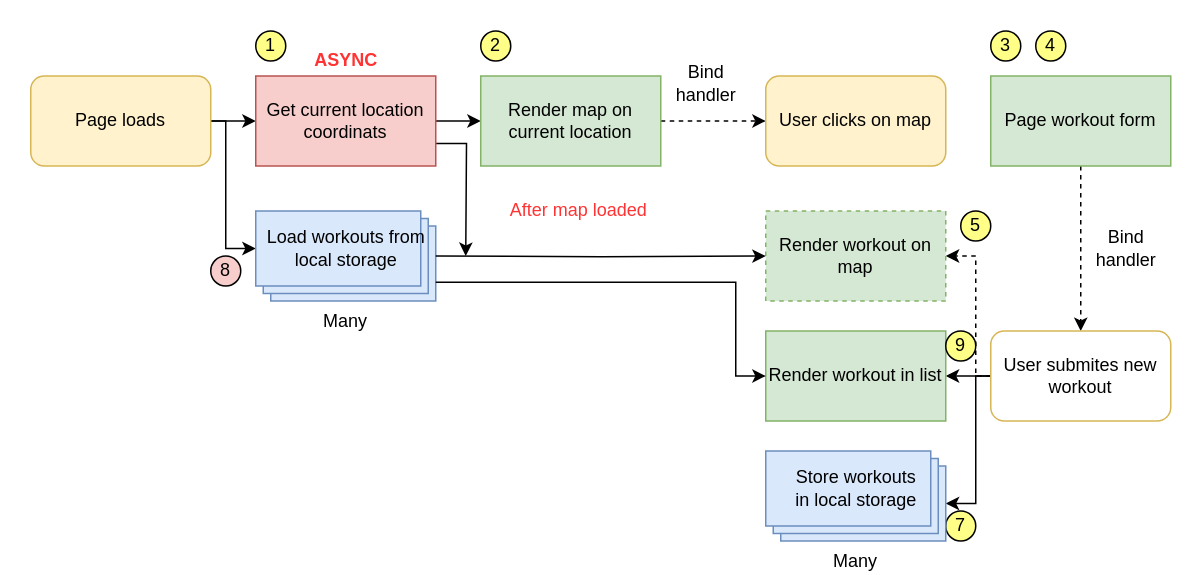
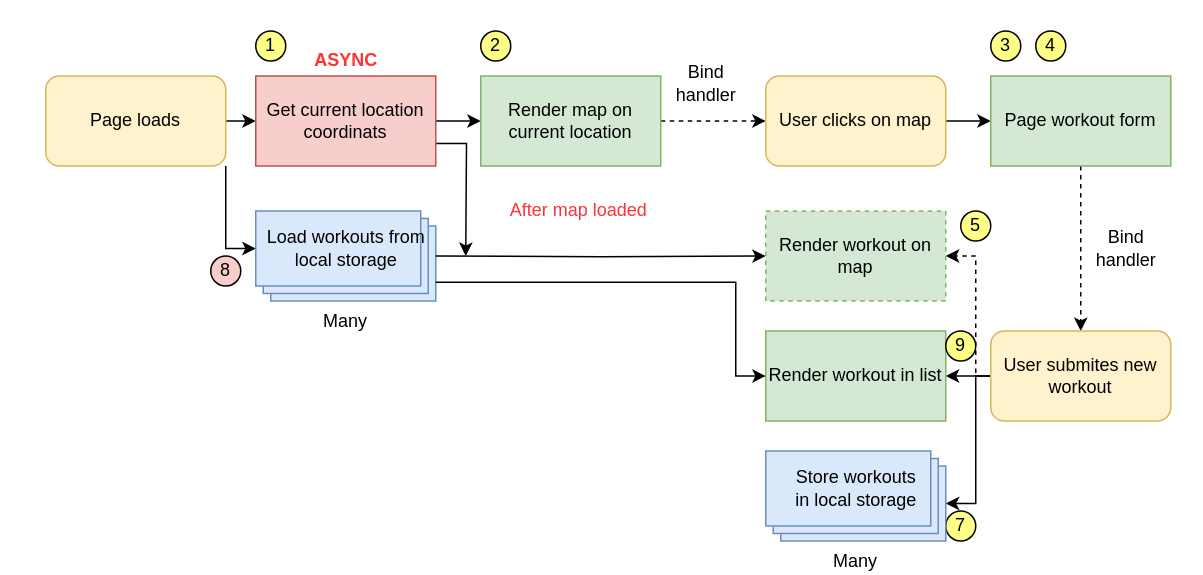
node "Page loads": moved (121, 121) -> (136, 121)
edge "User clicks on map" -> "Page workout form": added
node "User submites new workout": fillcolor #ffffff -> #fff2cc
